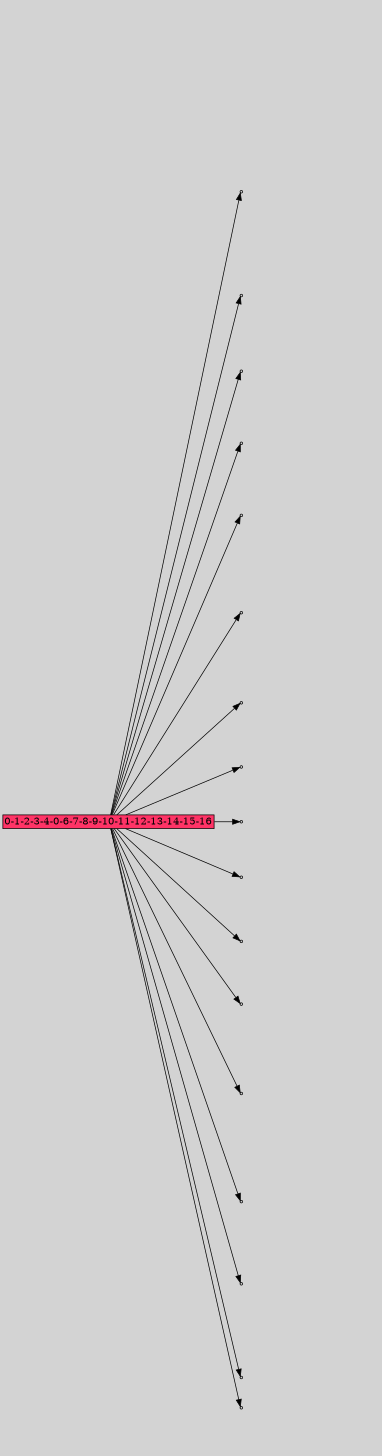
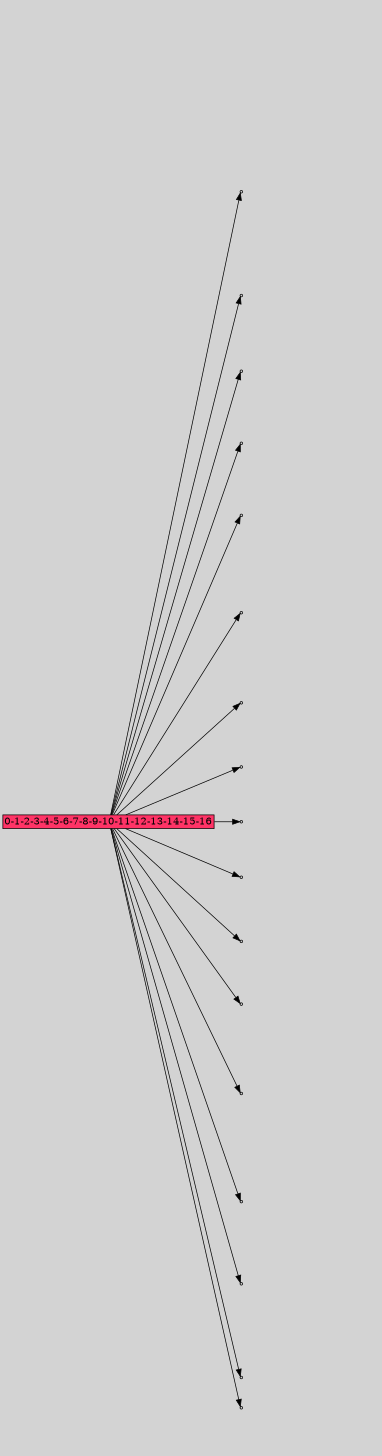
node "0-1-2-3-4-0-6-7-8-9-10-11-12-13-14-15-16": label "0-1-2-3-4-0-6-7-8-9-10-11-12-13-14-15-16" -> "0-1-2-3-4-5-6-7-8-9-10-11-12-13-14-15-16"
